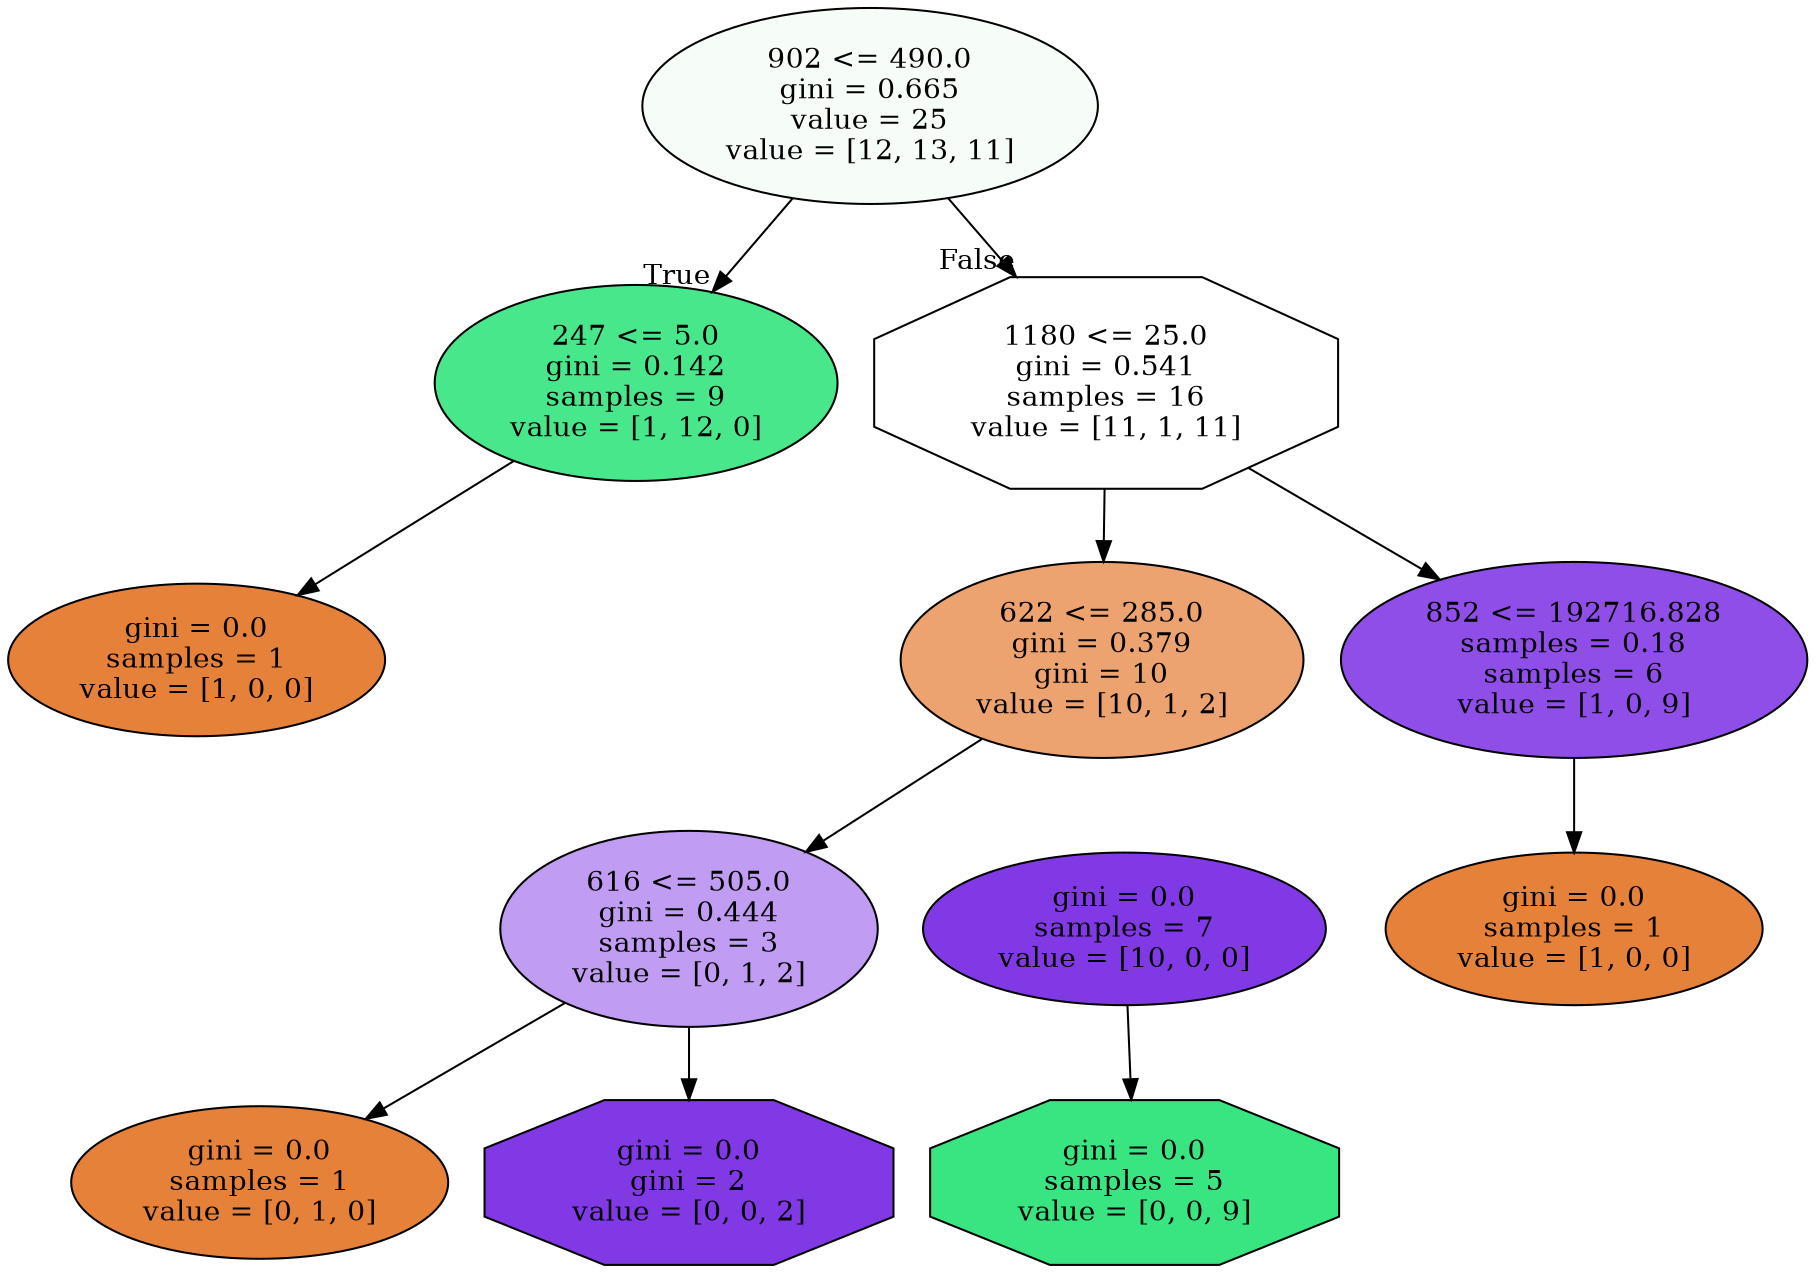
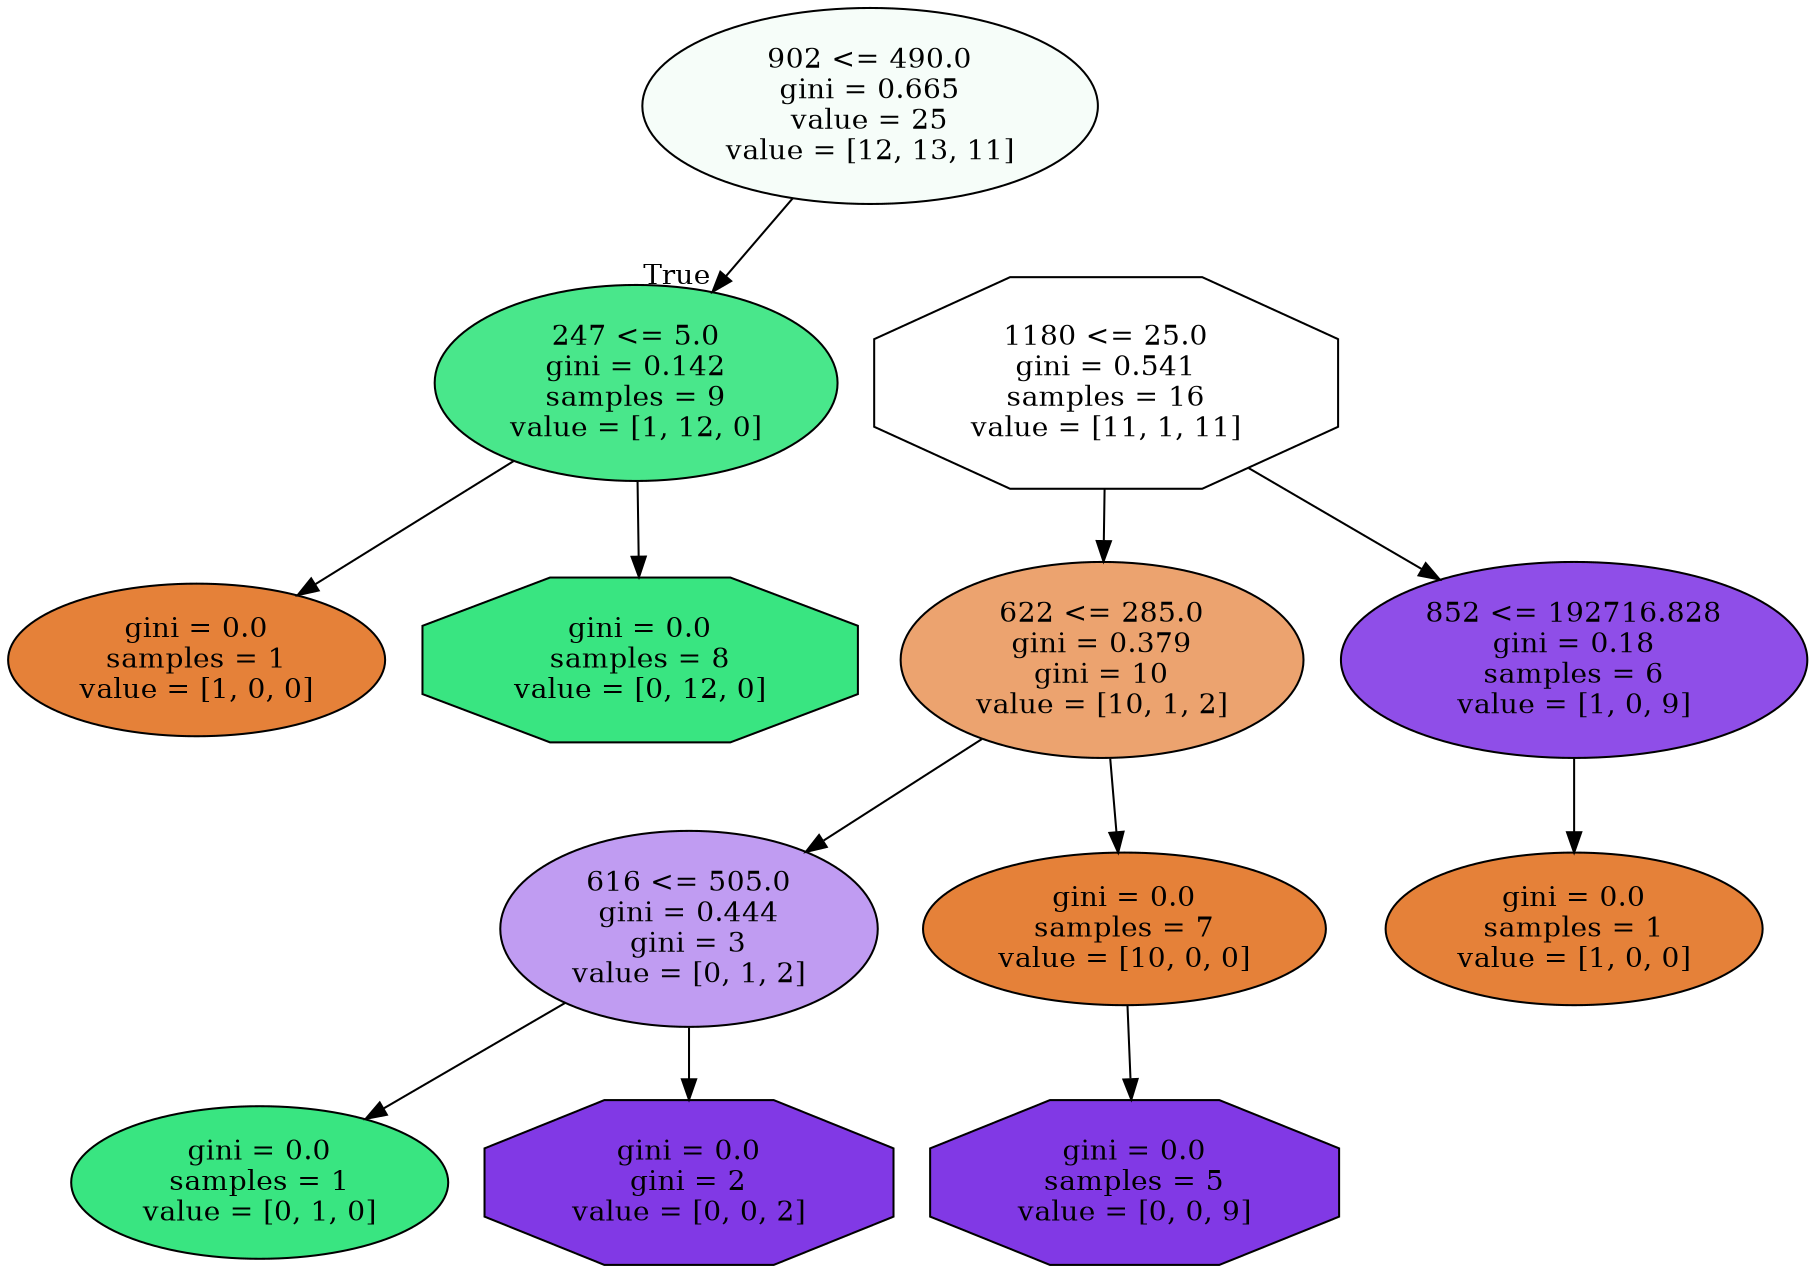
edge "902 <= 490.0 gini = 0.665 value = 25 value = [12, 13, 11]" -> "1180 <= 25.0 gini = 0.541 samples = 16 value = [11, 1, 11]": removed
node "gini = 0.0 samples = 8 value = [0, 12, 0]": added
node "852 <= 192716.828 samples = 0.18 samples = 6 value = [1, 0, 9]": label "852 <= 192716.828 samples = 0.18 samples = 6 value = [1, 0, 9]" -> "852 <= 192716.828 gini = 0.18 samples = 6 value = [1, 0, 9]"
edge "622 <= 285.0 gini = 0.379 gini = 10 value = [10, 1, 2]" -> "gini = 0.0 samples = 7 value = [10, 0, 0]": added
node "616 <= 505.0 gini = 0.444 samples = 3 value = [0, 1, 2]": label "616 <= 505.0 gini = 0.444 samples = 3 value = [0, 1, 2]" -> "616 <= 505.0 gini = 0.444 gini = 3 value = [0, 1, 2]"
node "gini = 0.0 samples = 7 value = [10, 0, 0]": fillcolor #8139e5ff -> #e58139ff
node "gini = 0.0 samples = 1 value = [0, 1, 0]": fillcolor #e58139ff -> #39e581ff
node "gini = 0.0 samples = 5 value = [0, 0, 9]": fillcolor #39e581ff -> #8139e5ff
